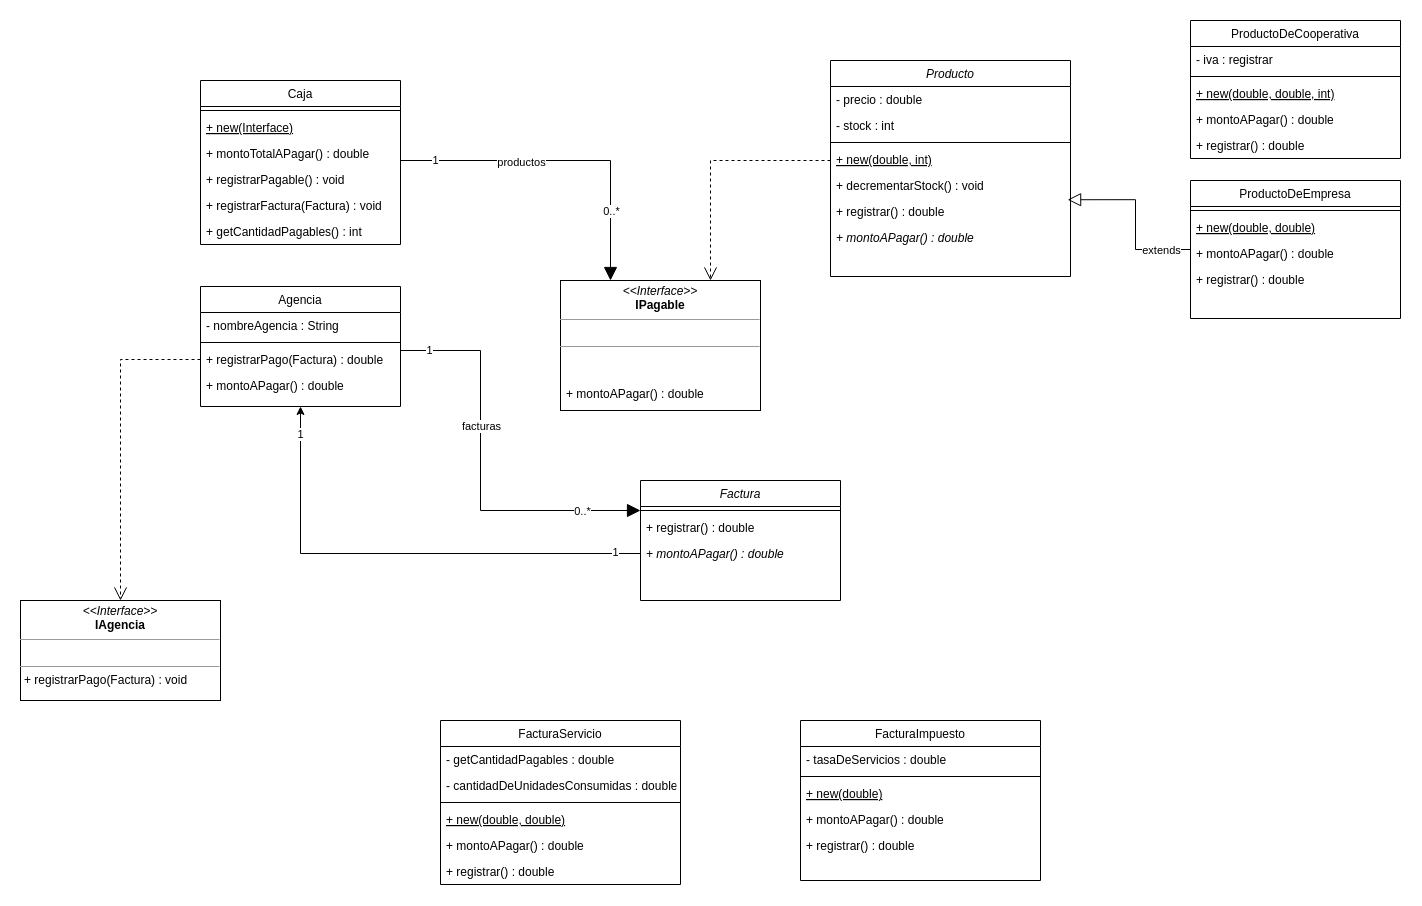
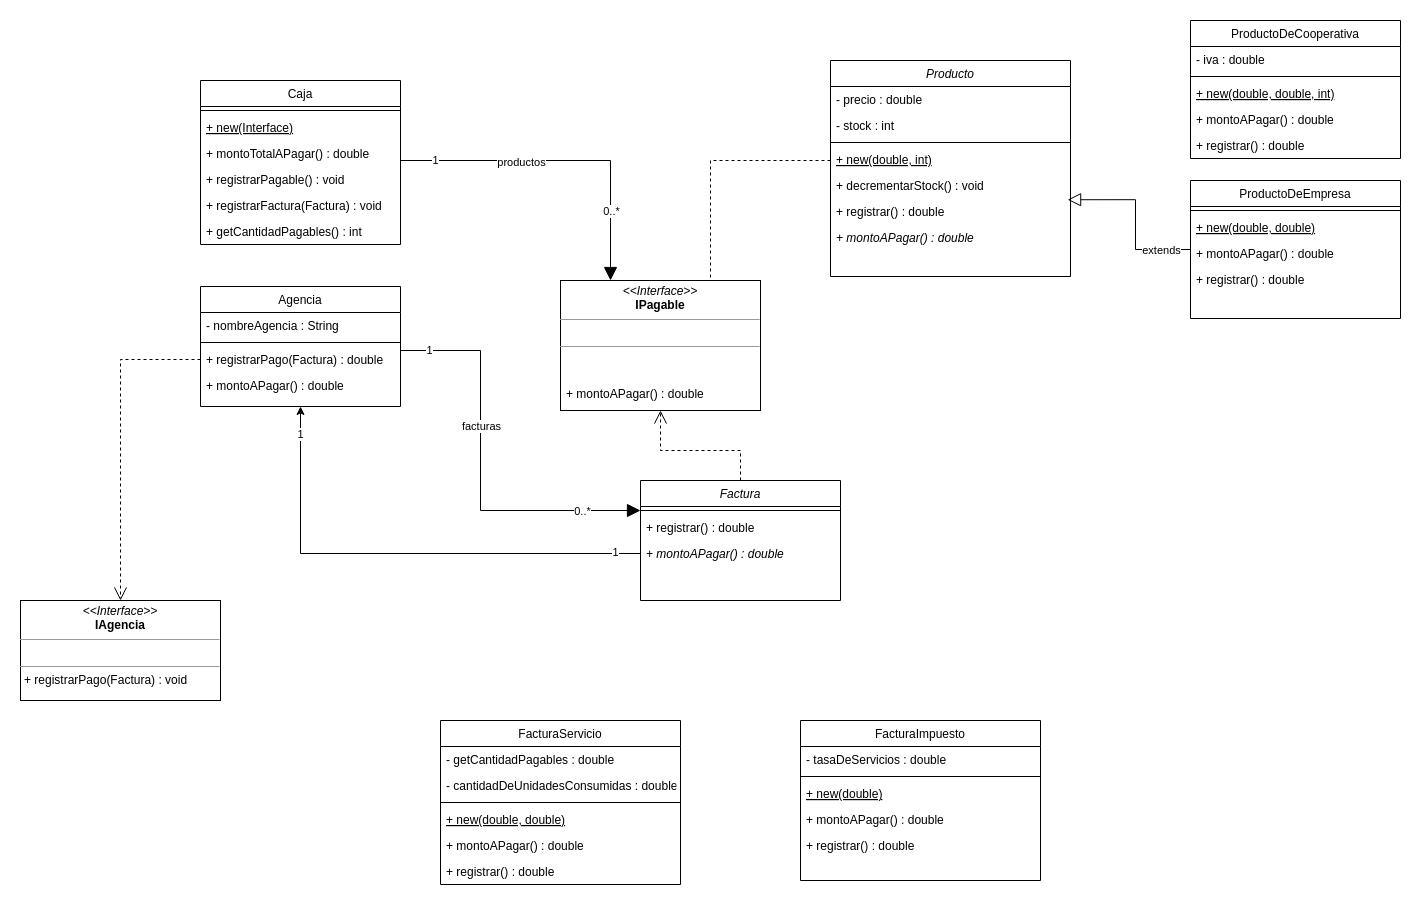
node "- iva : registrar": label "- iva : registrar" -> "- iva : double"
edge "+ new(double, int)" -> "<<Interface>> IPagable": arrowhead open -> none
edge "Factura" -> "<<Interface>> IPagable": added
